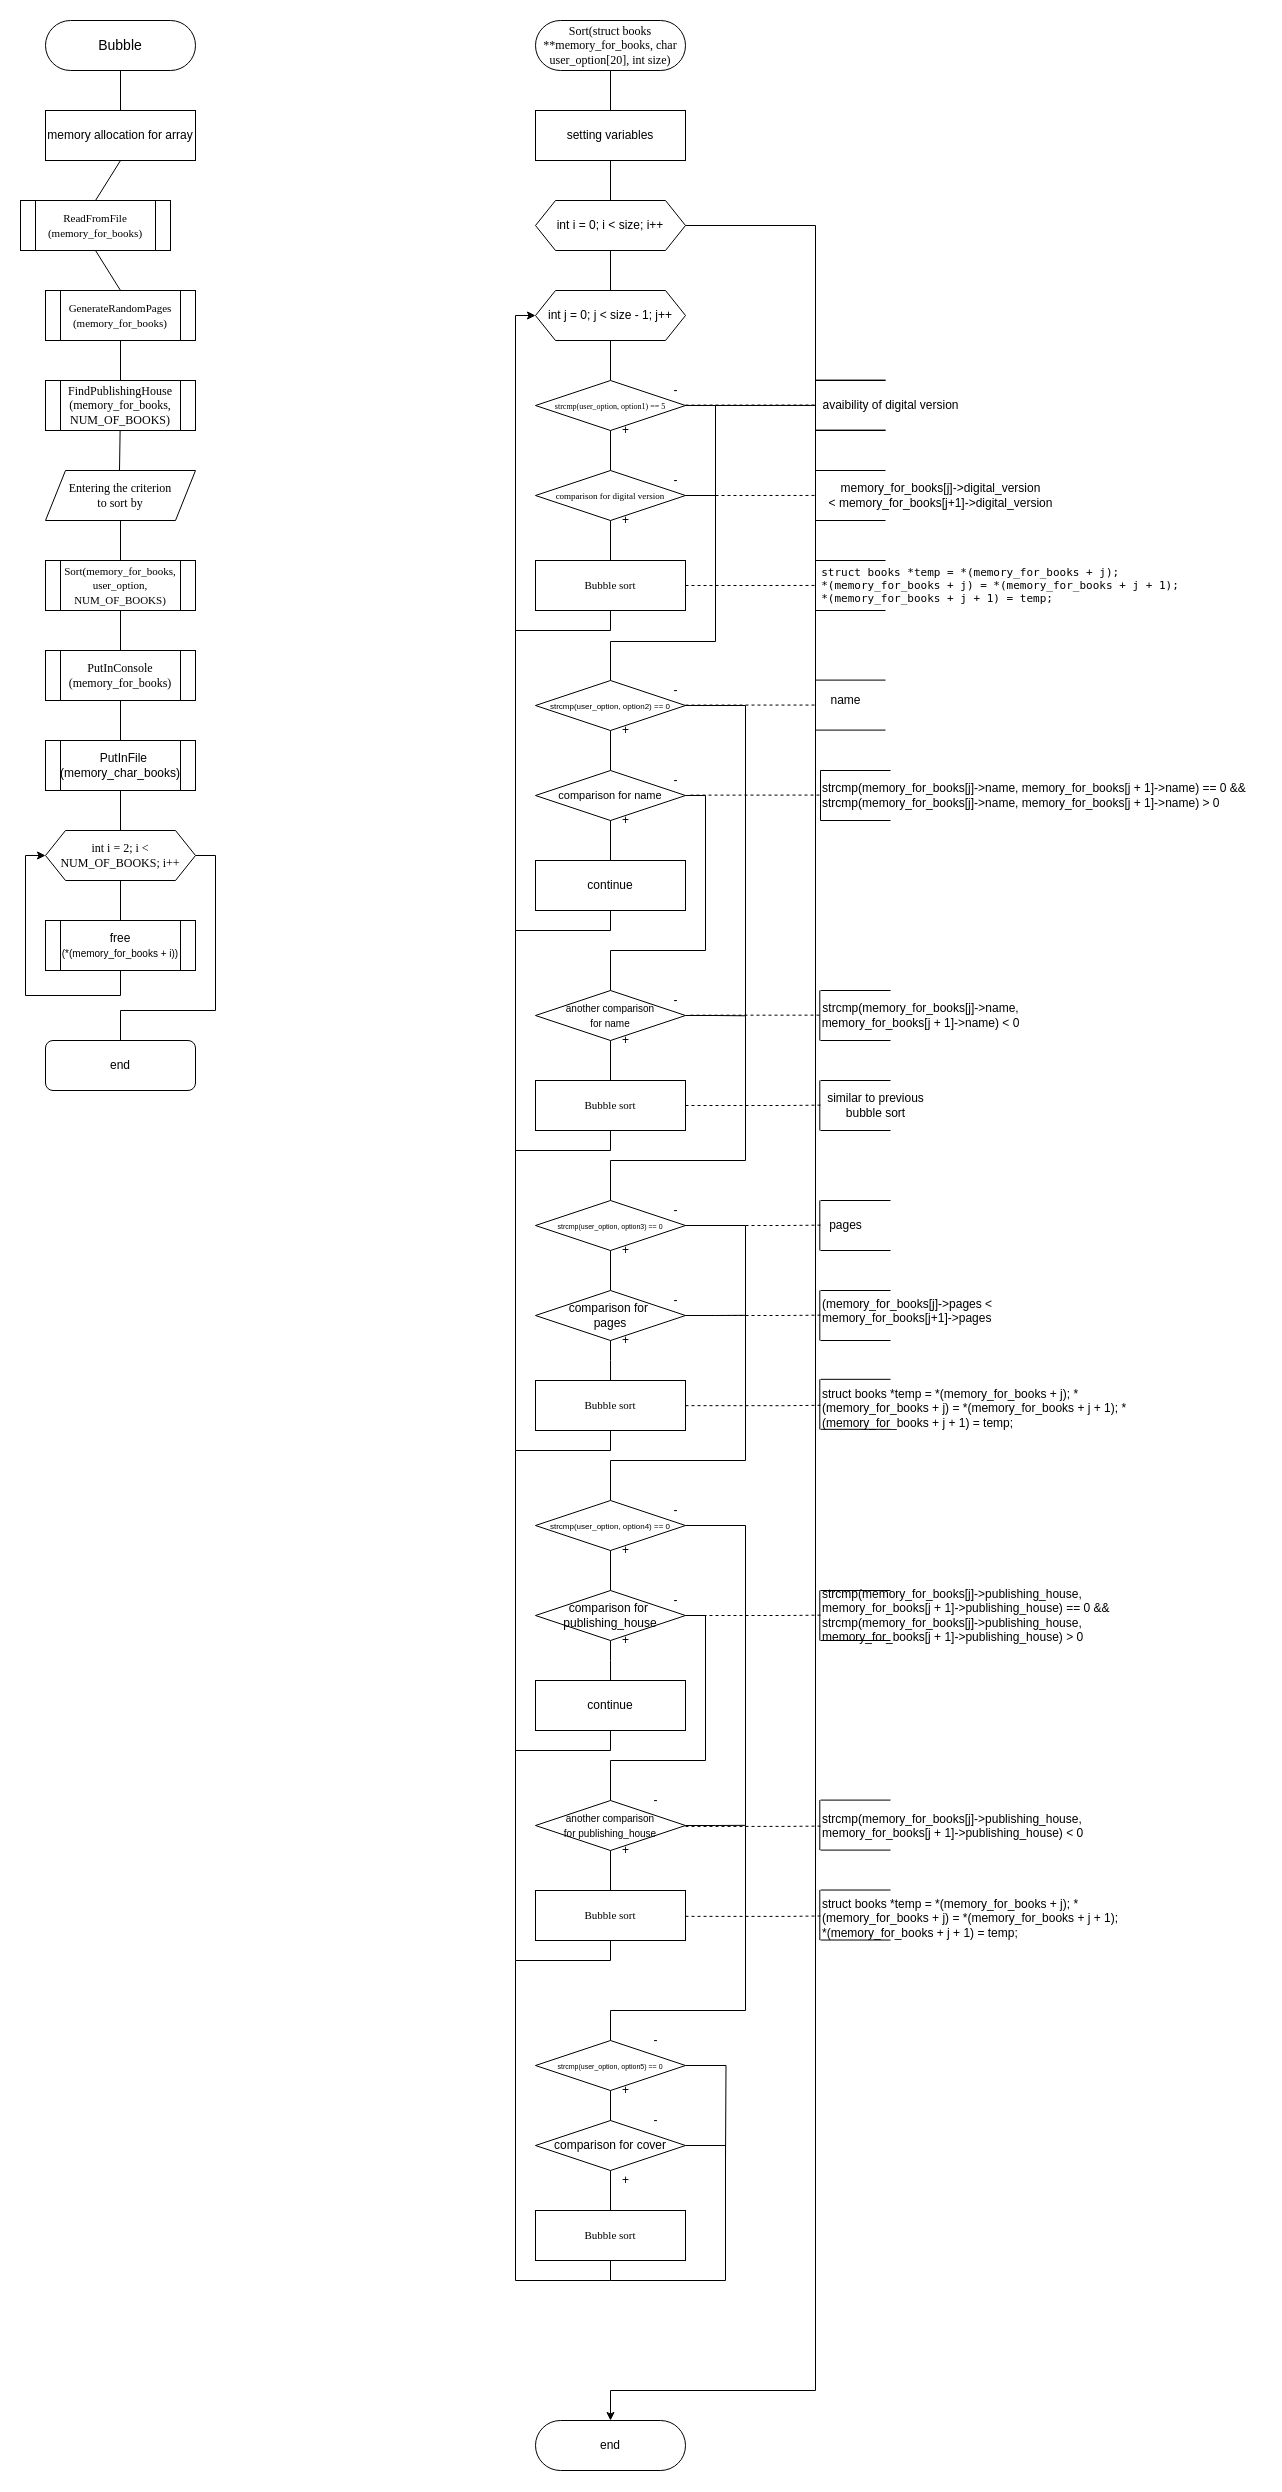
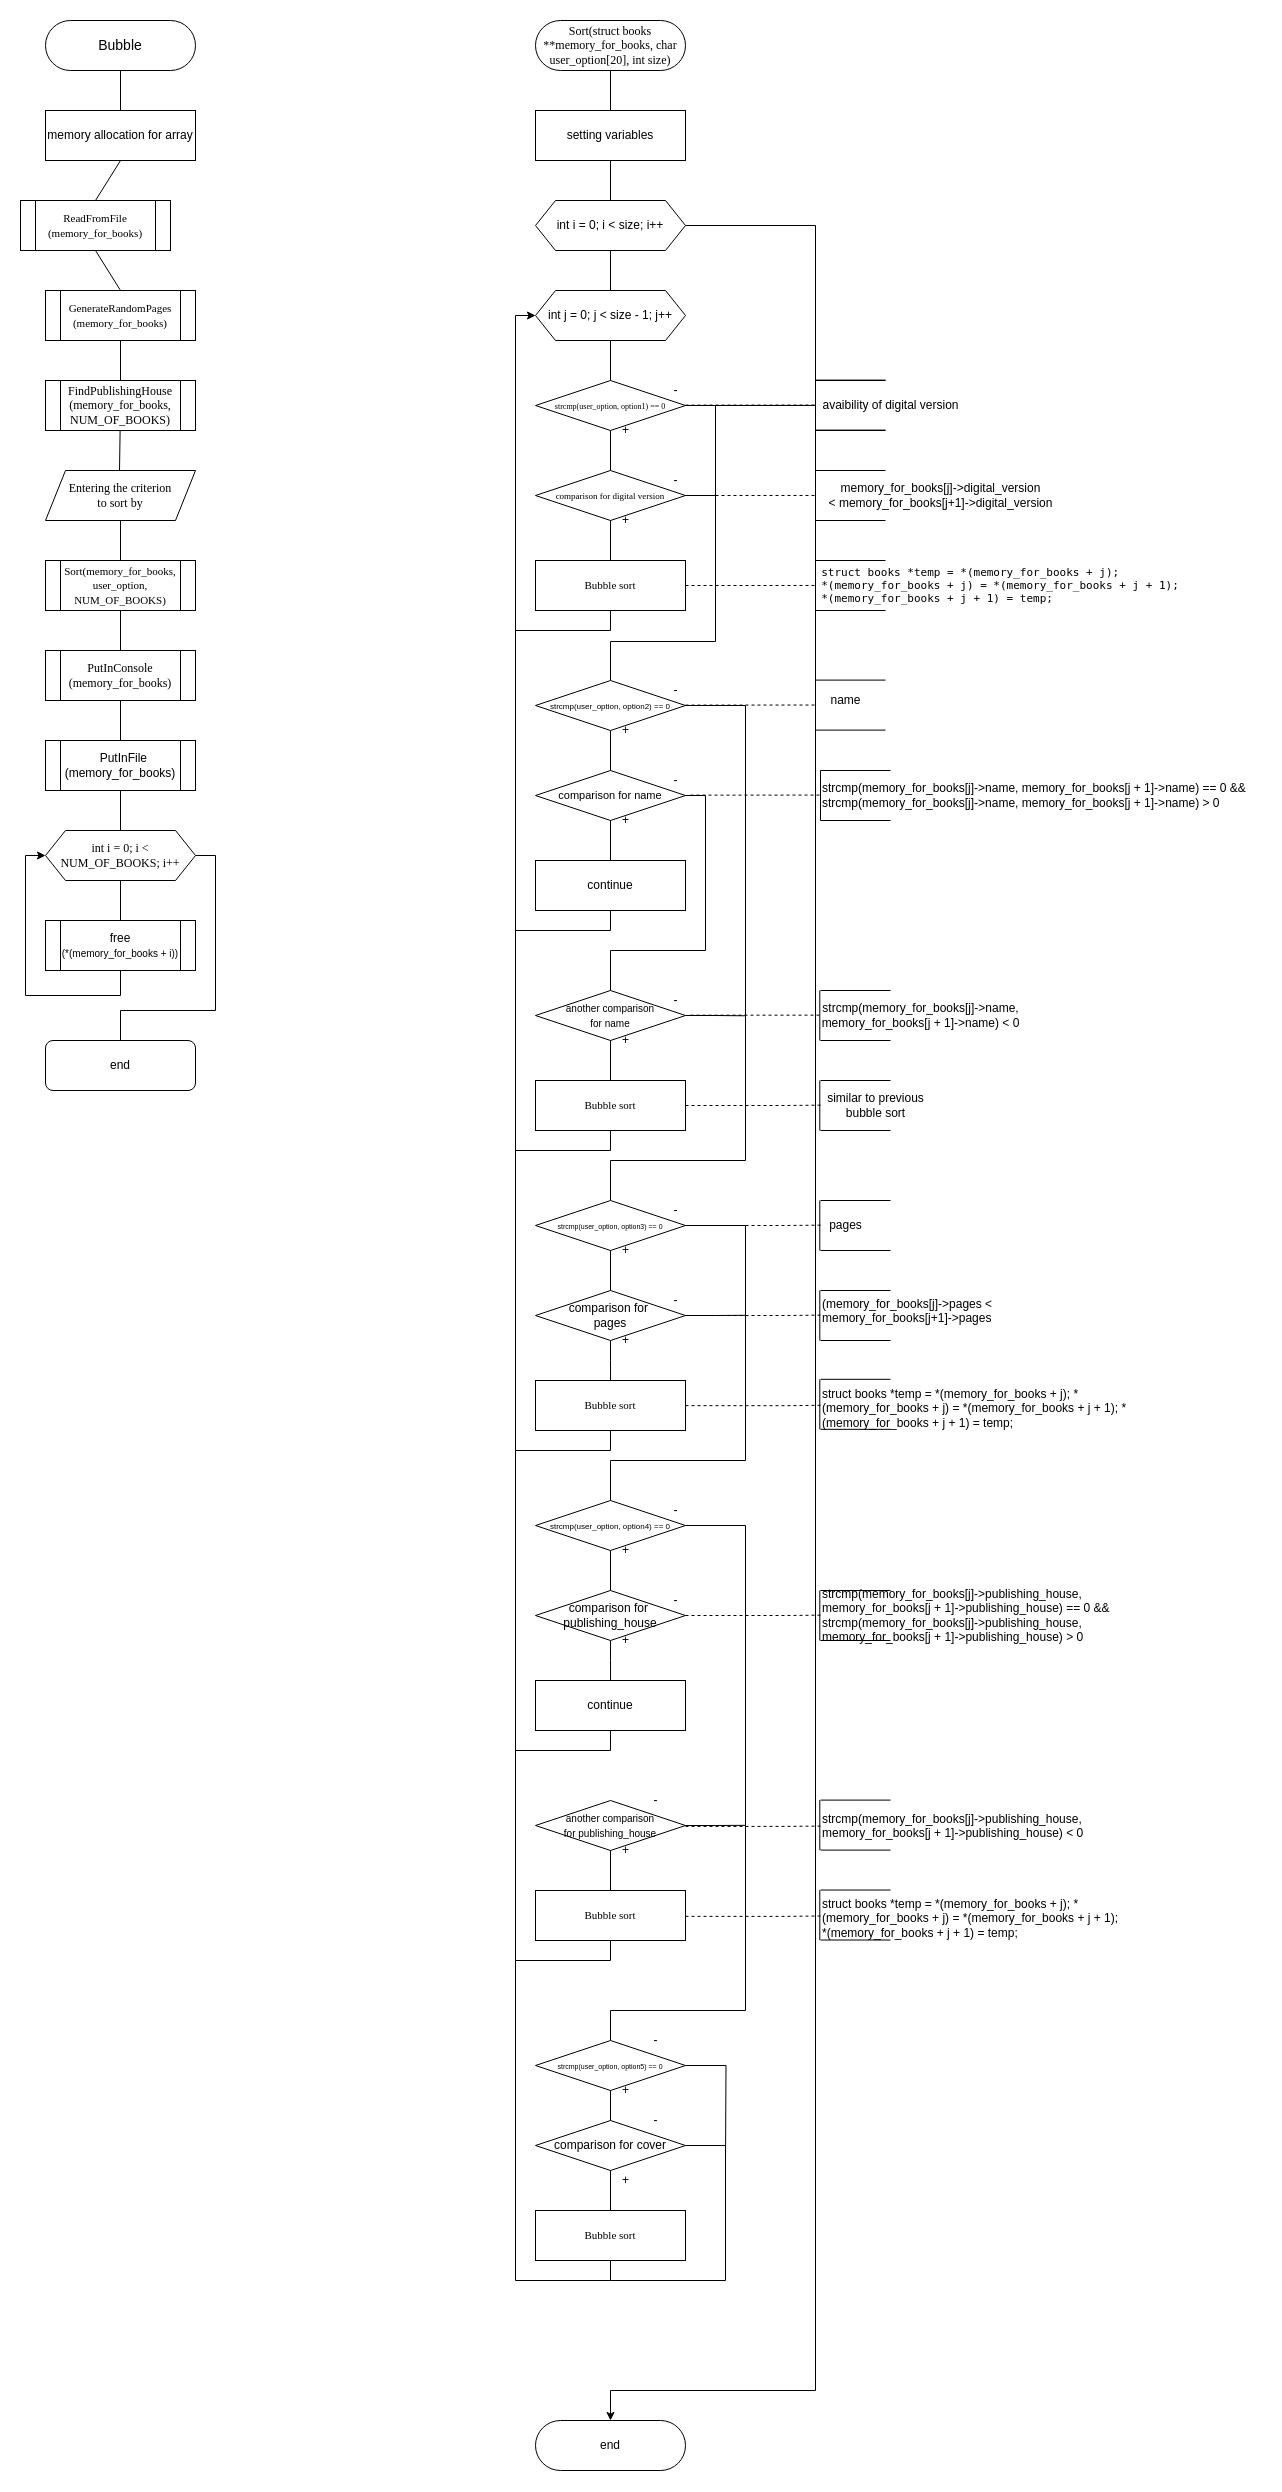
node "strcmp(user_option, option1) == 5": label "strcmp(user_option, option1) == 5" -> "strcmp(user_option, option1) == 0"
node "PutInFile (memory_char_books)": label "PutInFile (memory_char_books)" -> "PutInFile (memory_for_books)"
node "int i = 2; i < NUM_OF_BOOKS; i++": label "int i = 2; i < NUM_OF_BOOKS; i++" -> "int i = 0; i < NUM_OF_BOOKS; i++"
edge "comparison for publishing_house" -- "another comparison for publishing_house": removed
